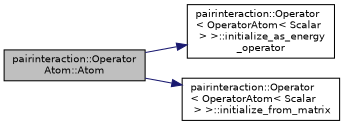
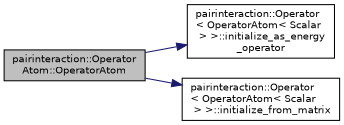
node "pairinteraction::Operator Atom::Atom": label "pairinteraction::Operator Atom::Atom" -> "pairinteraction::Operator Atom::OperatorAtom"
